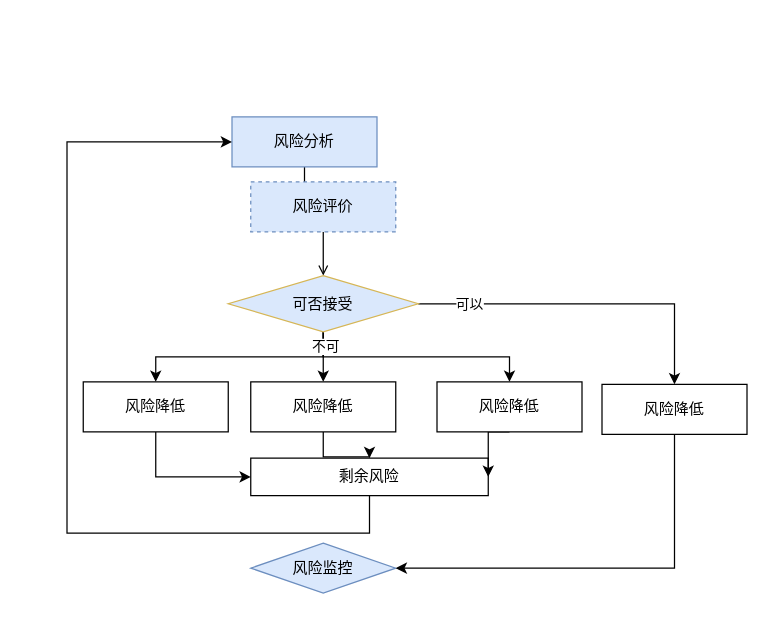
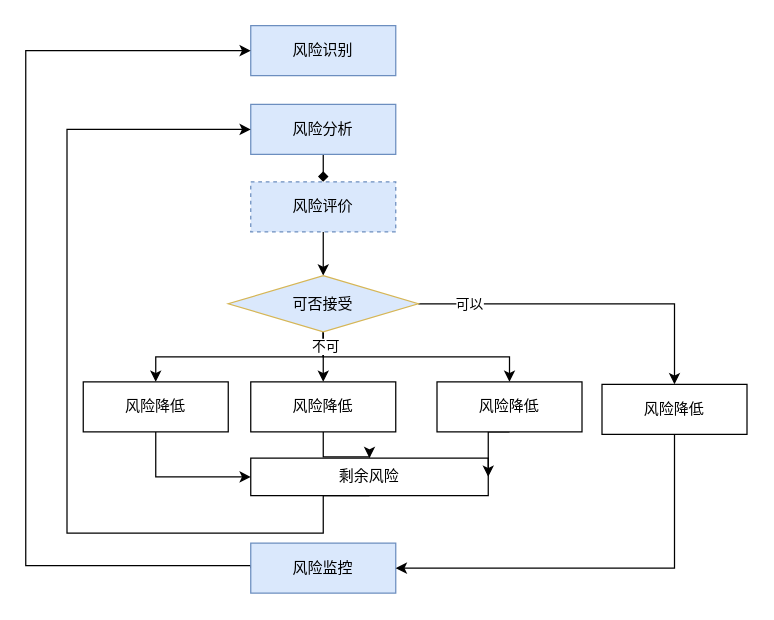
node "风险识别": added
node "风险分析": moved (304, 142) -> (323, 129)
edge "风险评价" -> "可否接受": arrowhead open -> classic
edge "风险监控" -> "风险识别": added
node "风险监控": shape diamond -> rectangle
